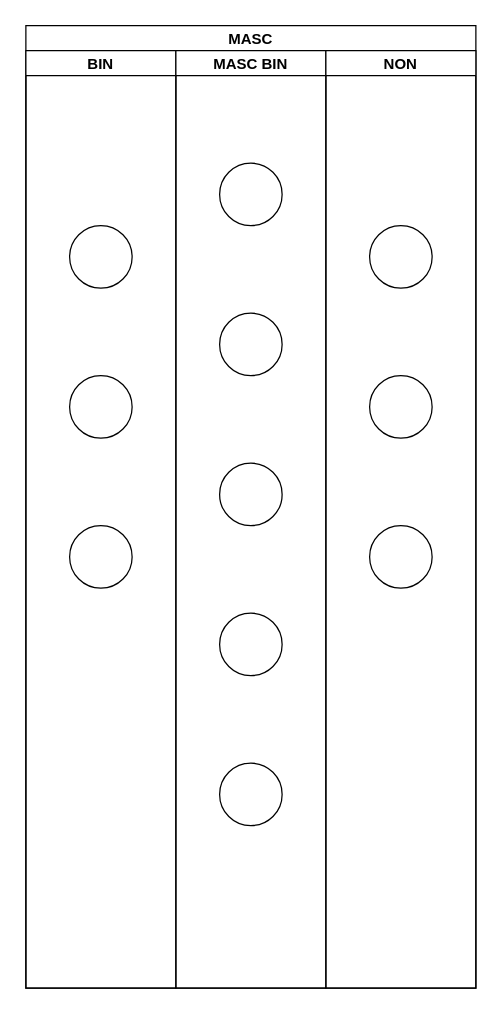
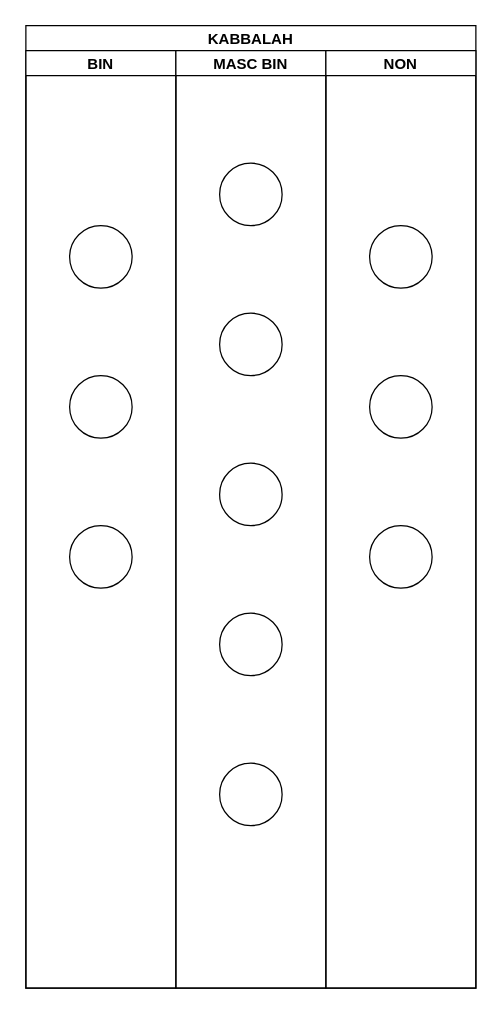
node "MASC": label "MASC" -> "KABBALAH"
